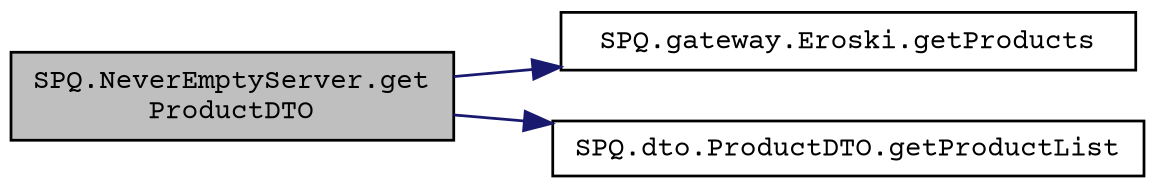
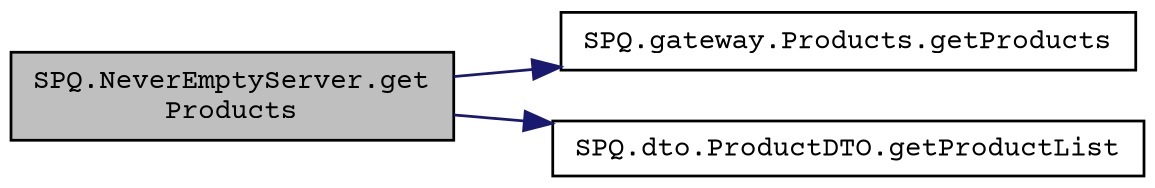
node "SPQ.gateway.Eroski.getProducts": label "SPQ.gateway.Eroski.getProducts" -> "SPQ.gateway.Products.getProducts"
node "SPQ.NeverEmptyServer.get ProductDTO": label "SPQ.NeverEmptyServer.get ProductDTO" -> "SPQ.NeverEmptyServer.get Products"
